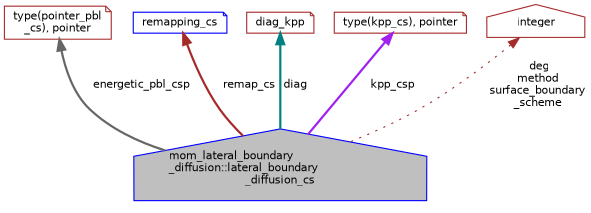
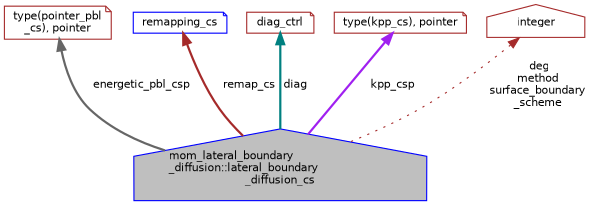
node "diag_kpp": label "diag_kpp" -> "diag_ctrl"
